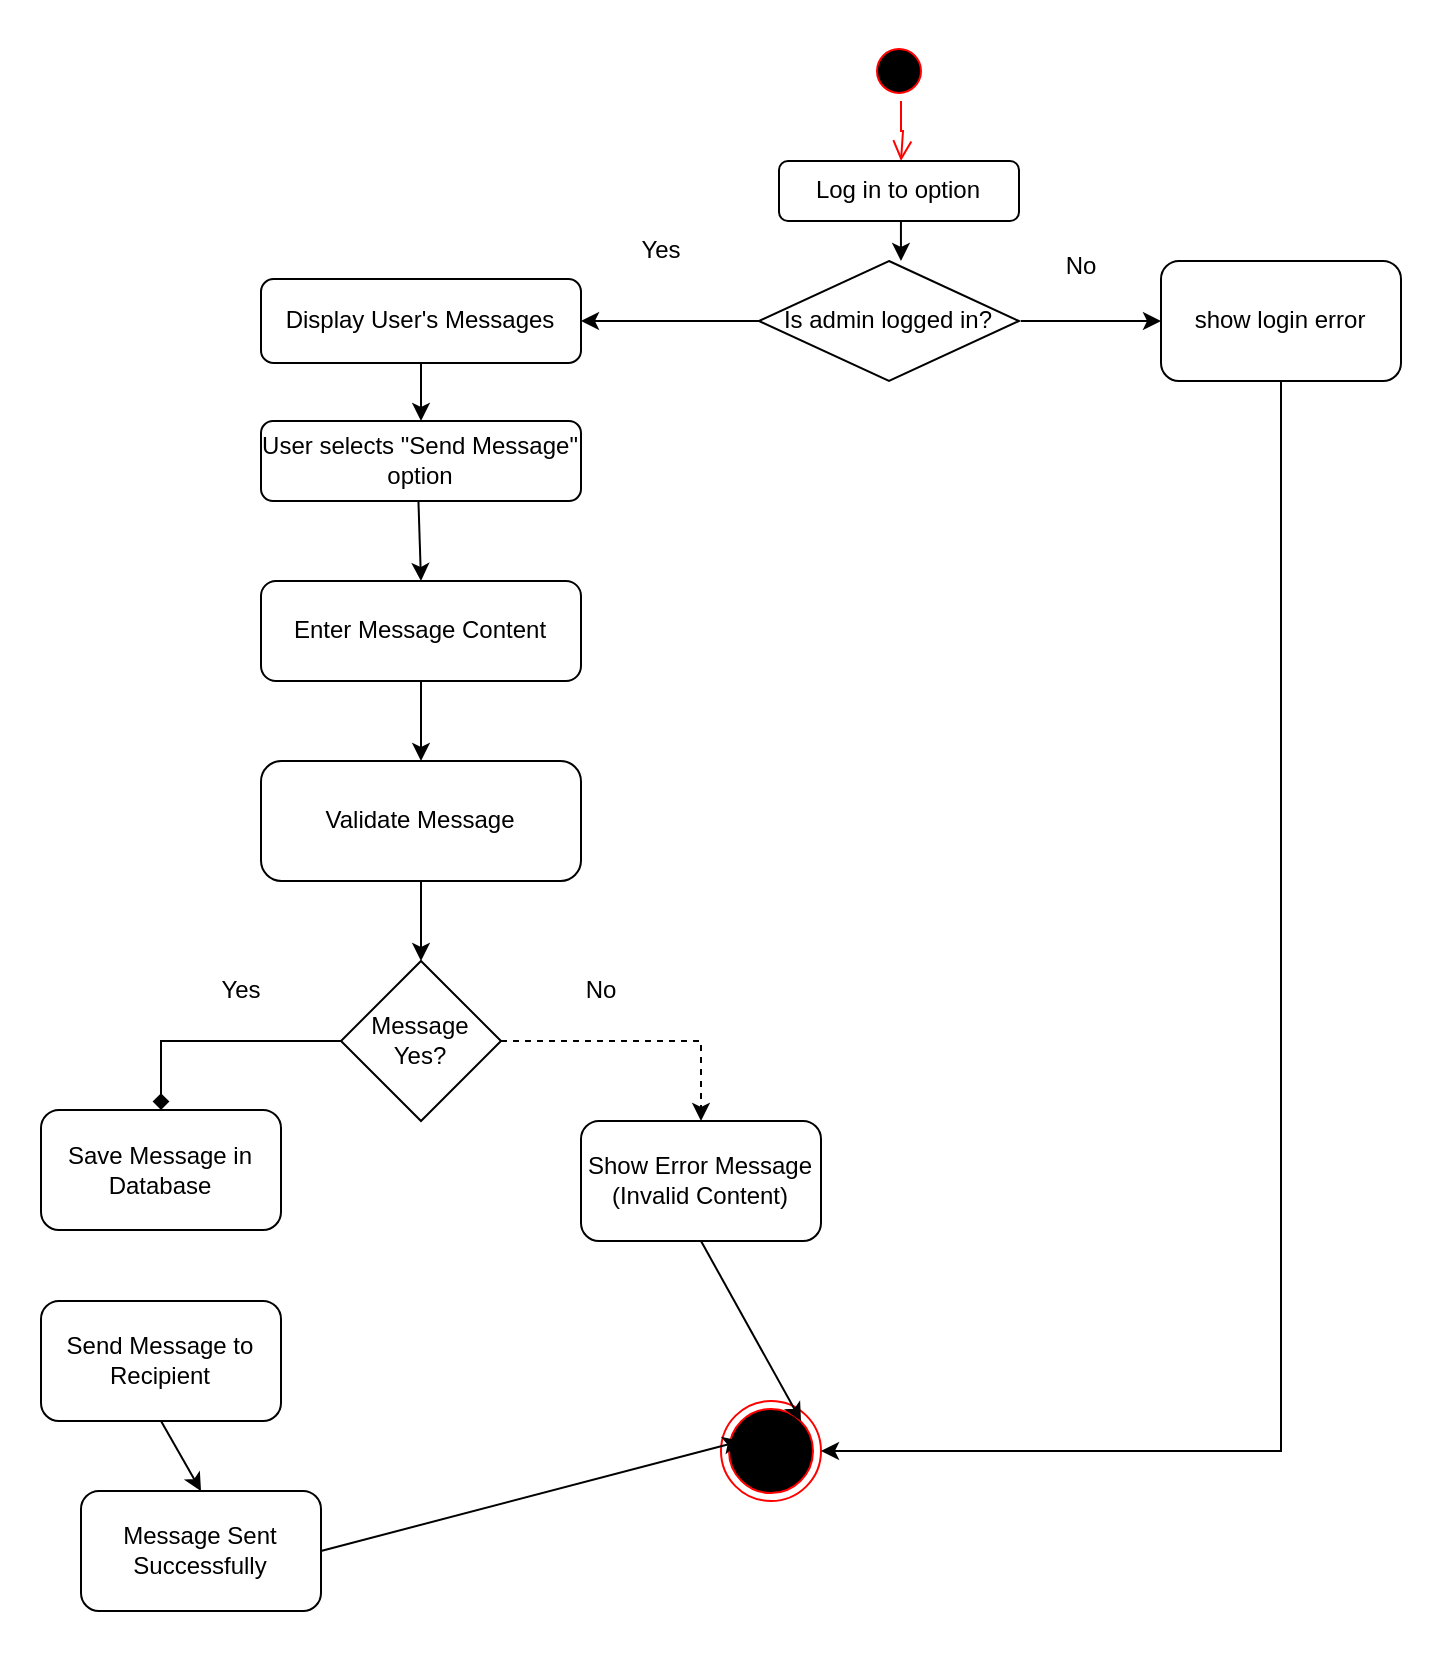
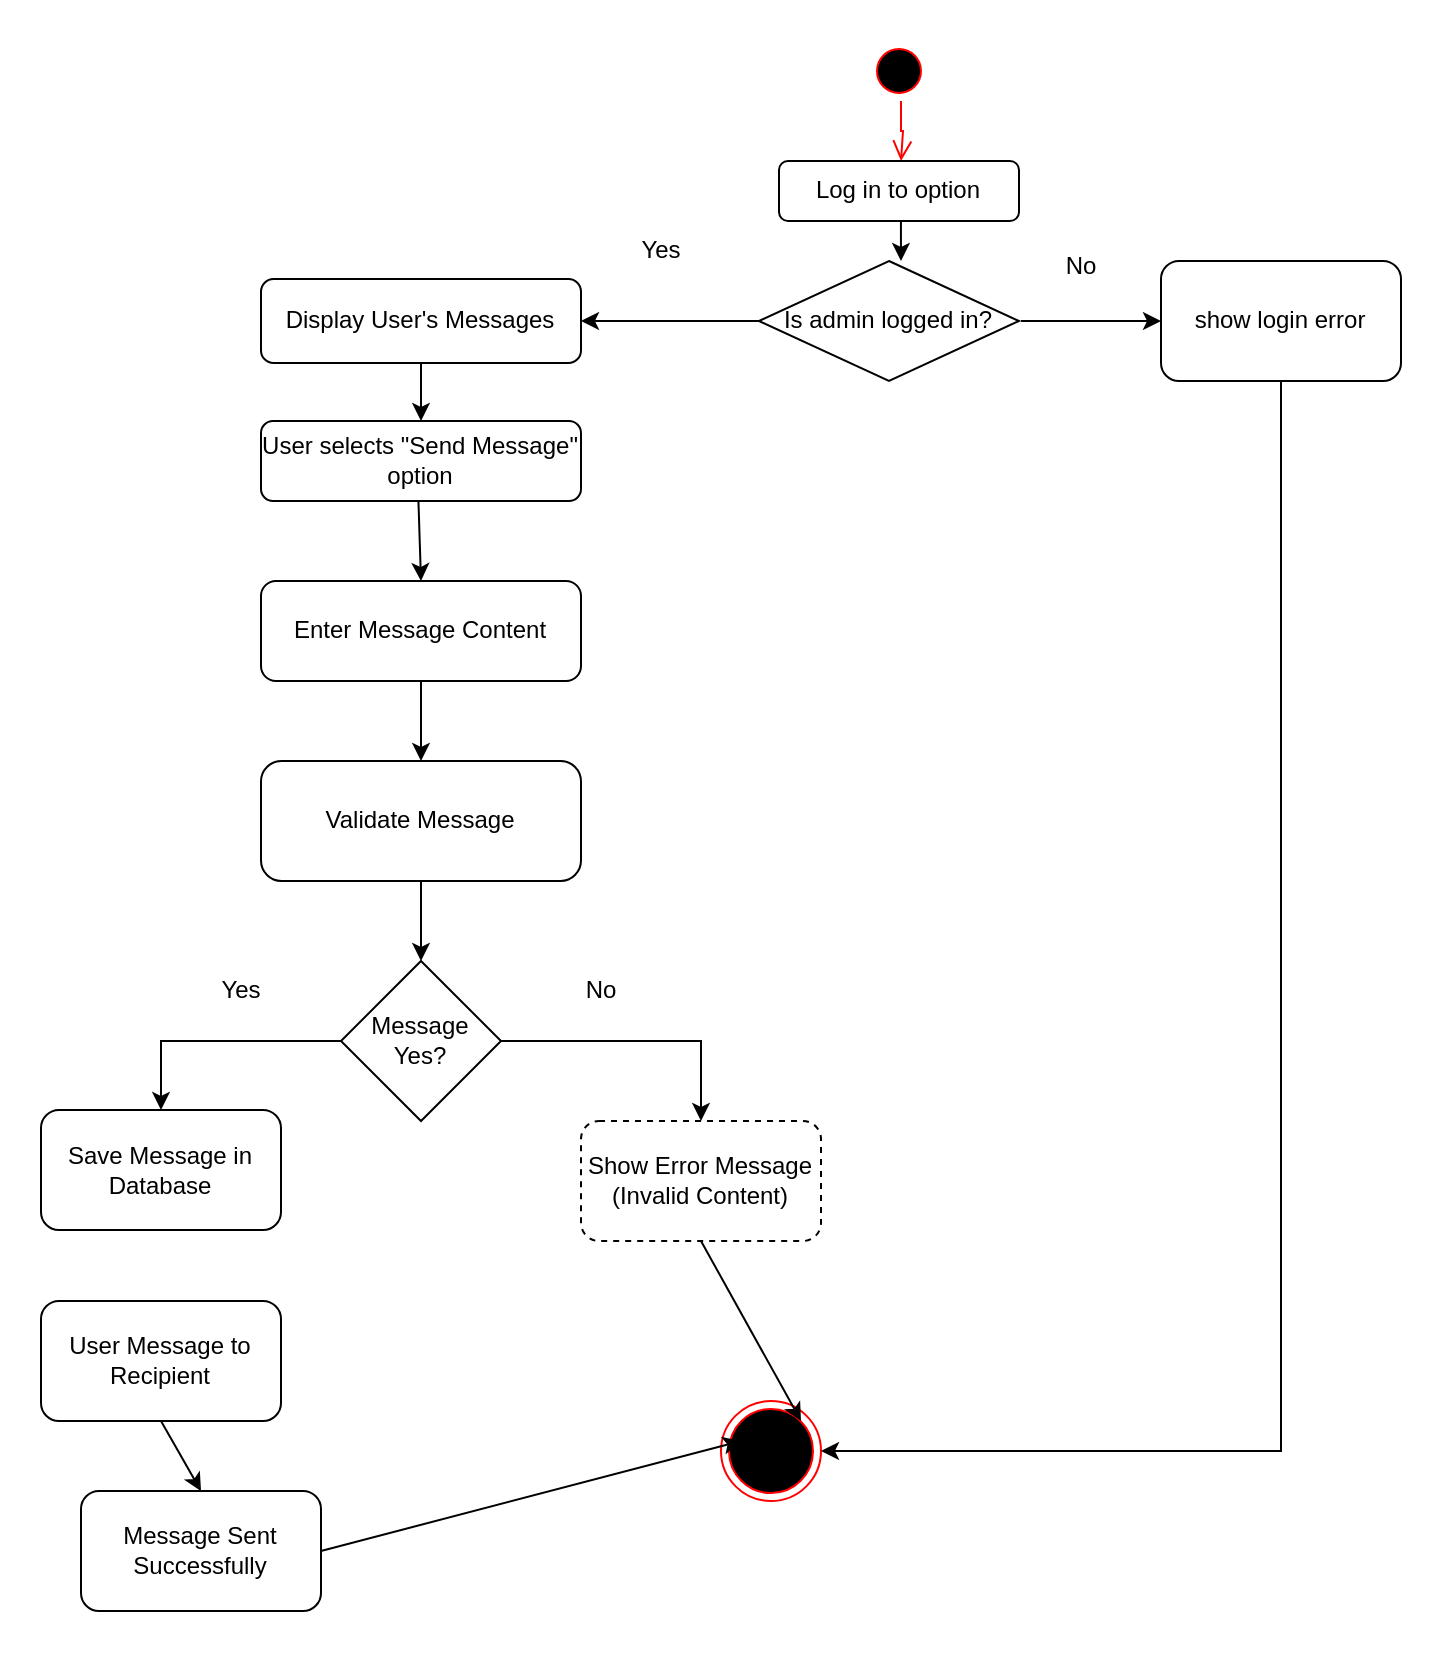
edge "Message Yes?" -> "Show Error Message (Invalid Content)": style dashed -> solid
edge "Message Yes?" -> "Save Message in Database": arrowhead diamond -> classic
node "Show Error Message (Invalid Content)": style solid -> dashed
node "Send Message to Recipient": label "Send Message to Recipient" -> "User Message to Recipient"
